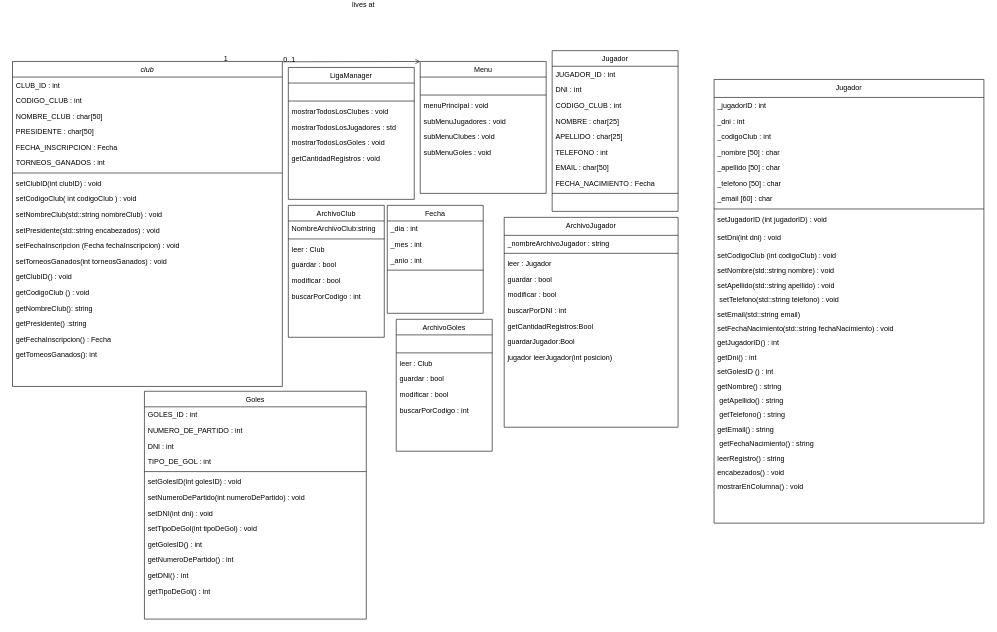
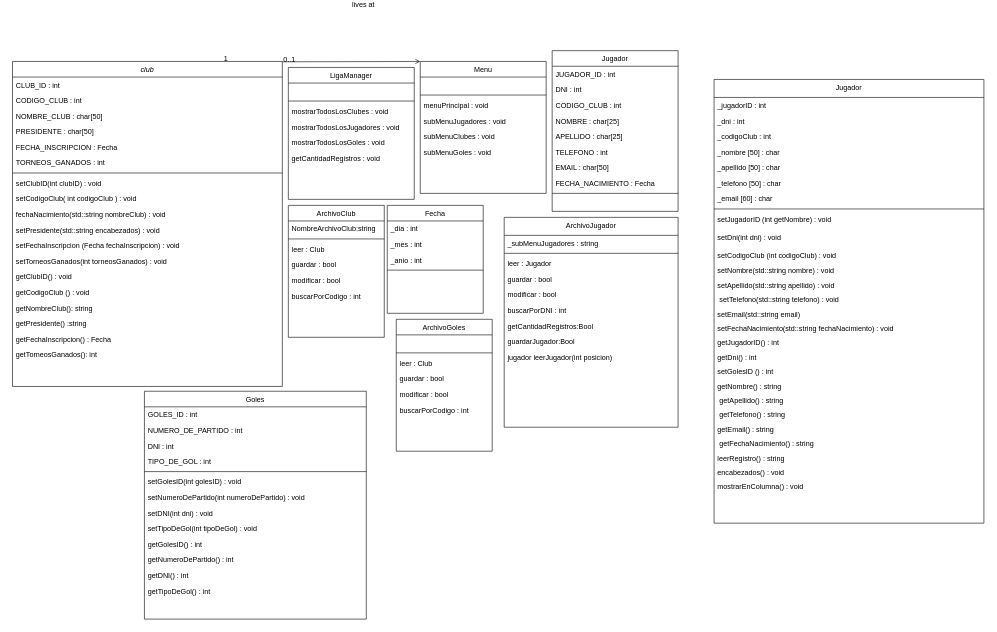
node "mostrarTodosLosJugadores : std": label "mostrarTodosLosJugadores : std" -> "mostrarTodosLosJugadores : void"
node "setNombreClub(std::string nombreClub) : void": label "setNombreClub(std::string nombreClub) : void" -> "fechaNacimiento(std::string nombreClub) : void"
node "setJugadorID (int jugadorID) : void": label "setJugadorID (int jugadorID) : void" -> "setJugadorID (int getNombre) : void"
node "_nombreArchivoJugador : string": label "_nombreArchivoJugador : string" -> "_subMenuJugadores : string"
